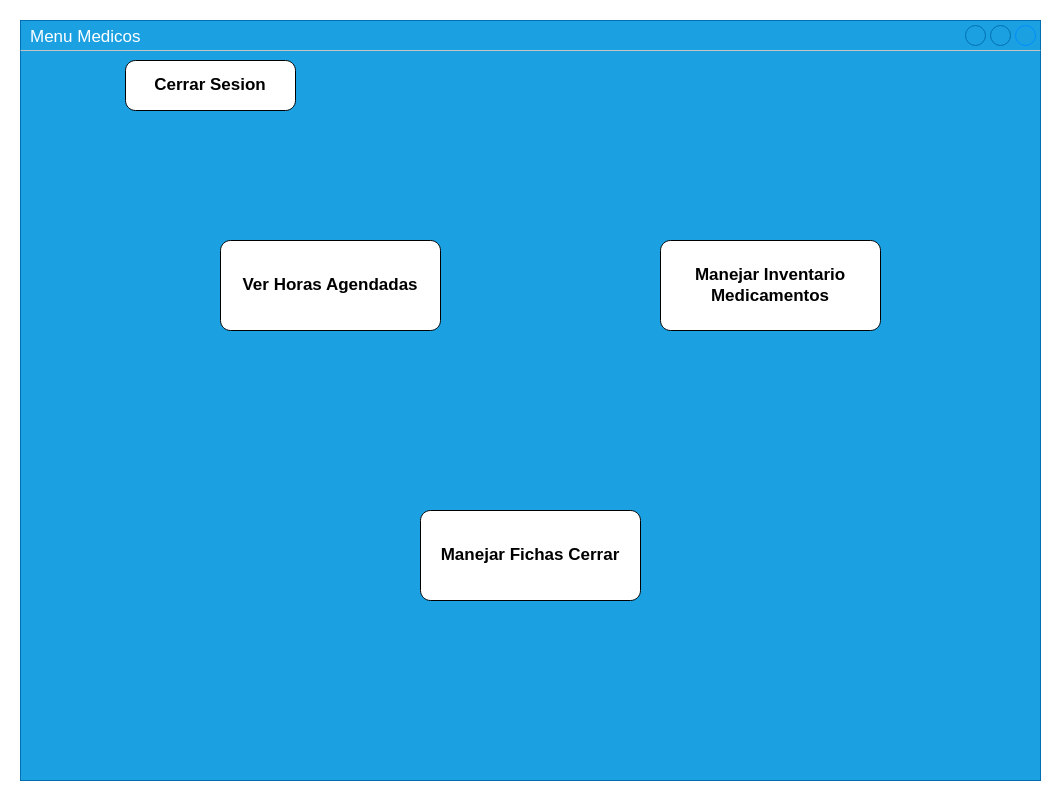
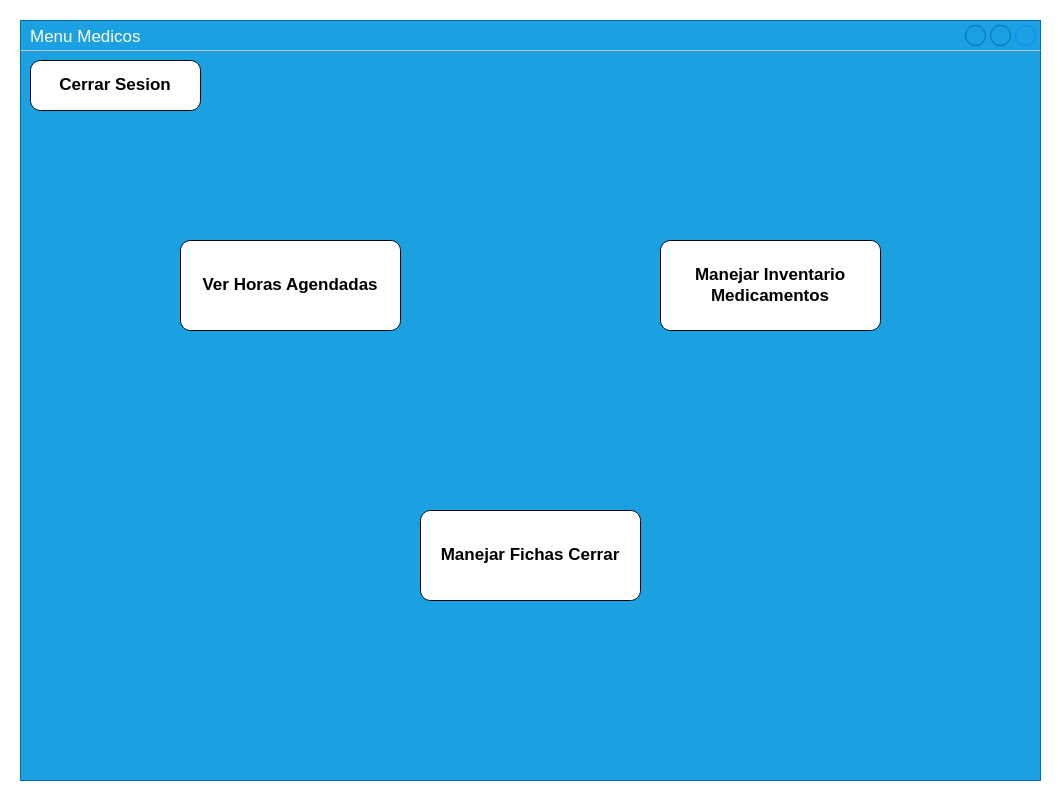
node "Cerrar Sesion": moved (211, 86) -> (116, 86)
node "Ver Horas Agendadas": moved (331, 286) -> (291, 286)
